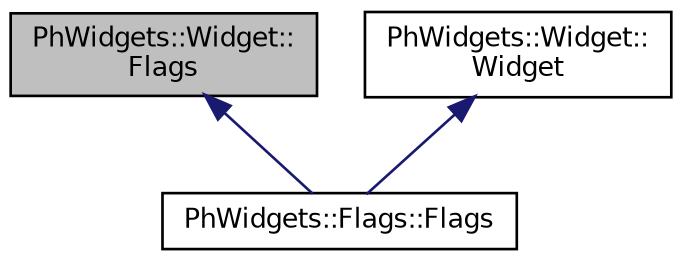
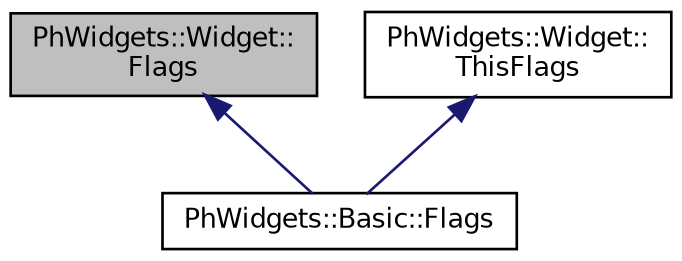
node "PhWidgets::Widget:: Widget": label "PhWidgets::Widget:: Widget" -> "PhWidgets::Widget:: ThisFlags"
node "PhWidgets::Flags::Flags": label "PhWidgets::Flags::Flags" -> "PhWidgets::Basic::Flags"
